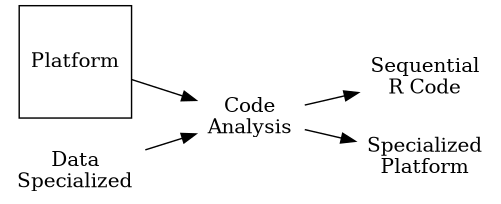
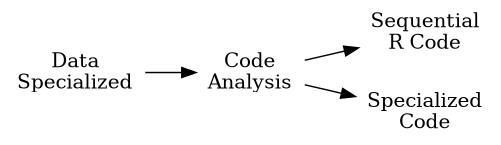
node "Platform": removed
node "Specialized Platform": label "Specialized Platform" -> "Specialized Code"
